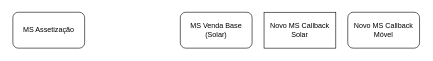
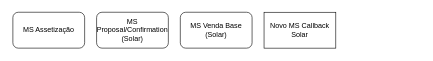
node "MS Proposal/Confirmation (Solar)": added
node "Novo MS Callback Móvel": removed
